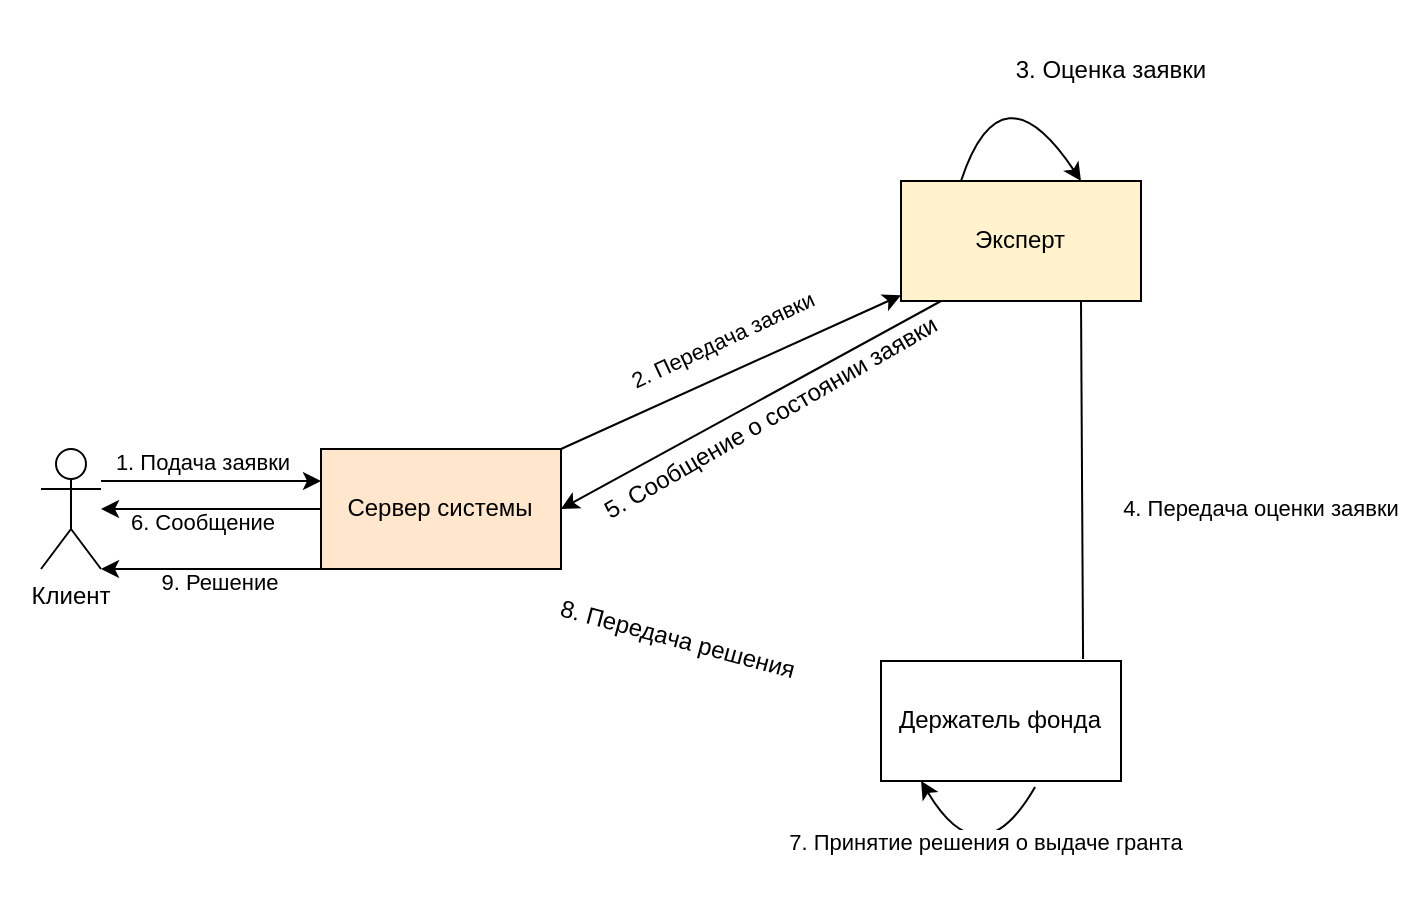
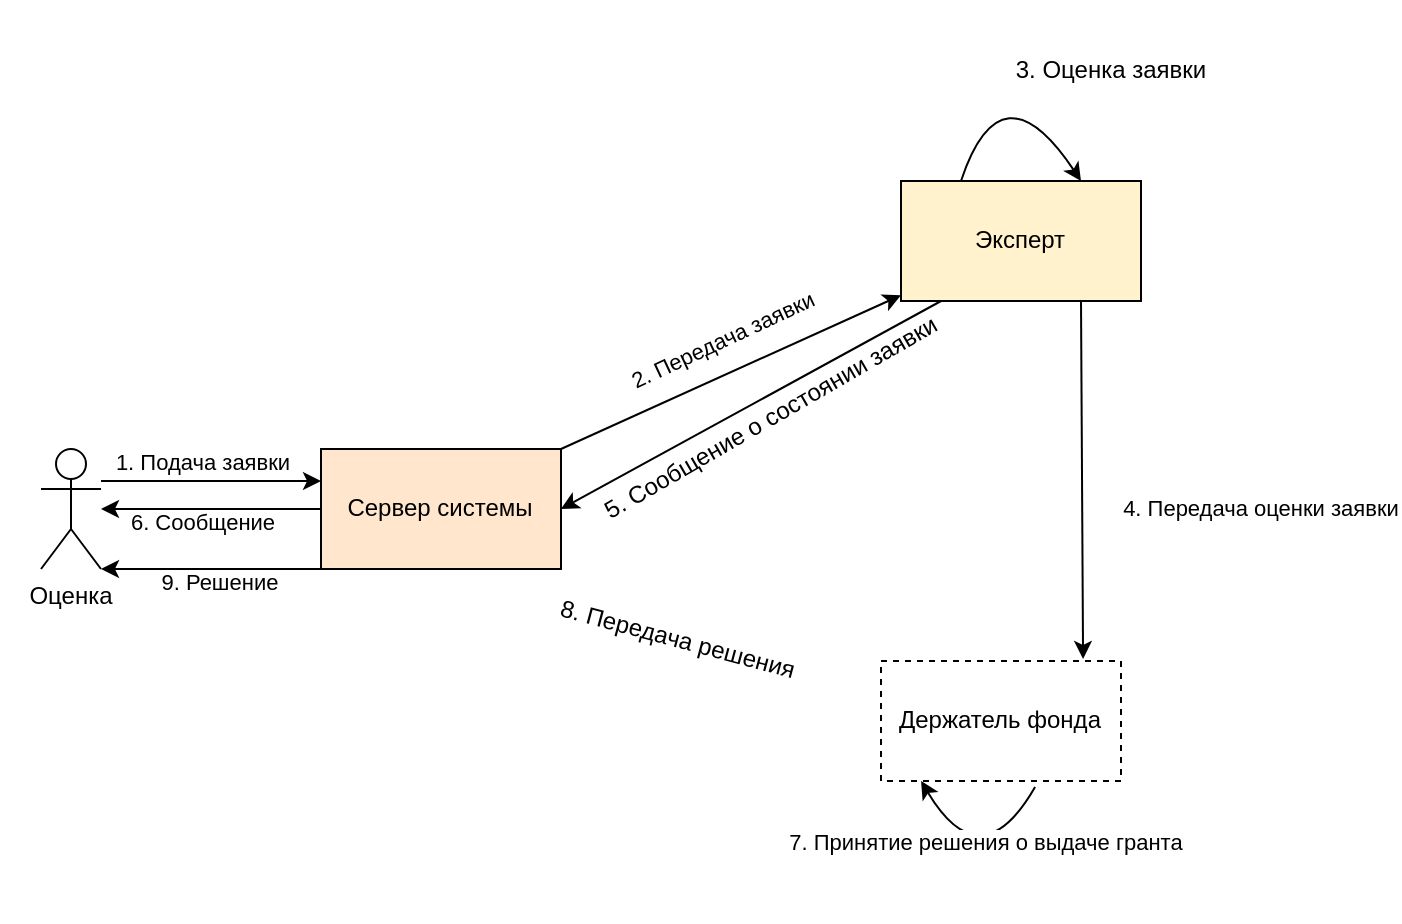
node "Клиент": label "Клиент" -> "Оценка"
edge "Эксперт" -- "Держатель фонда": arrowhead none -> classic
node "Держатель фонда": style solid -> dashed
